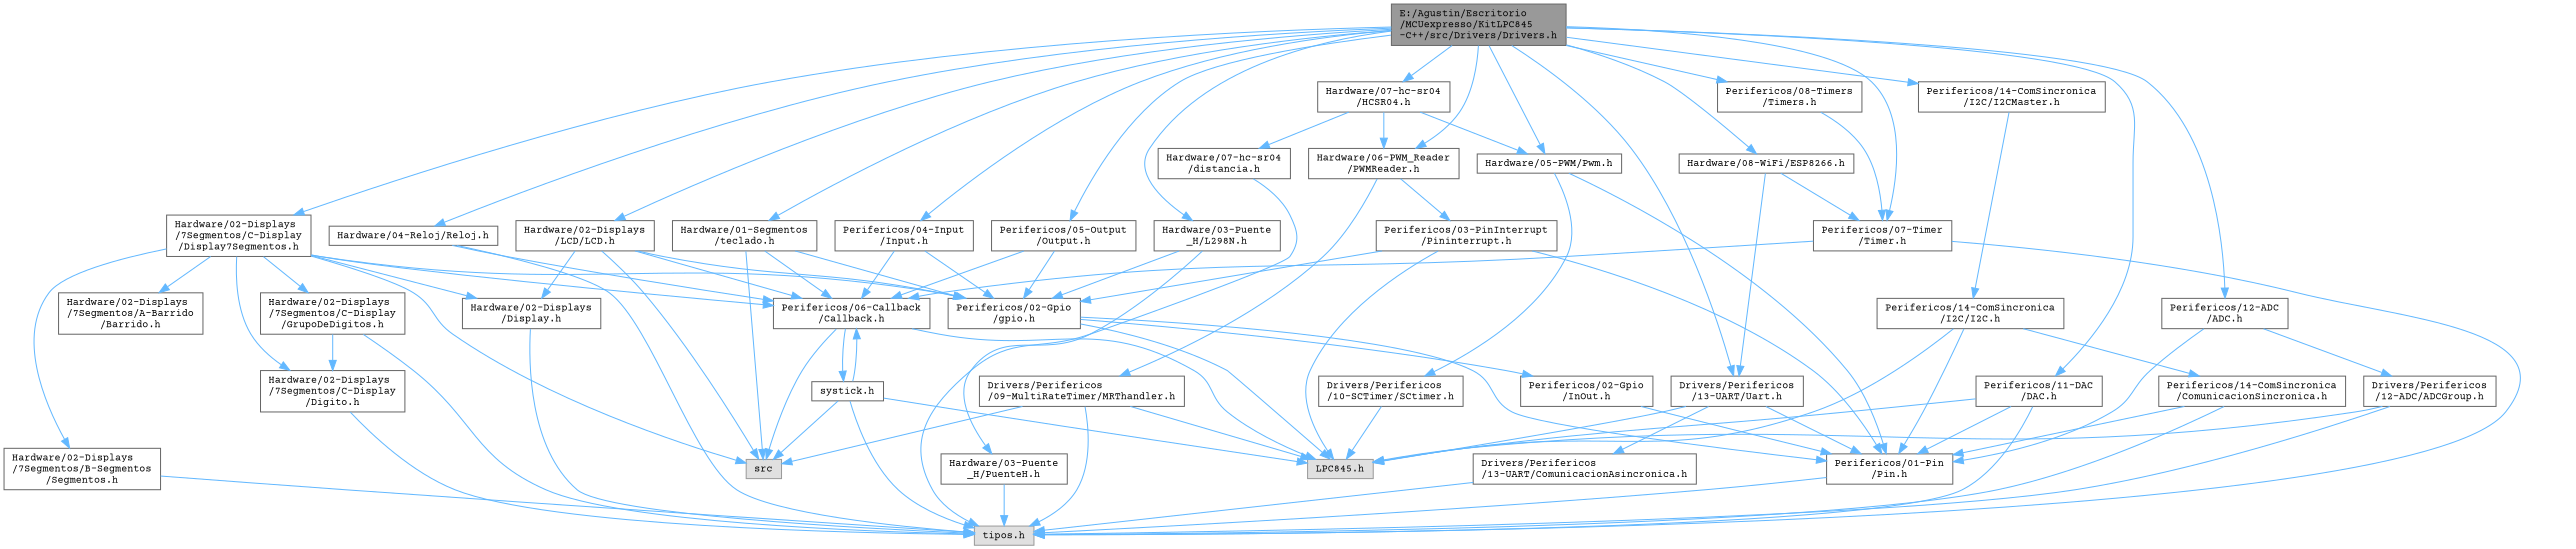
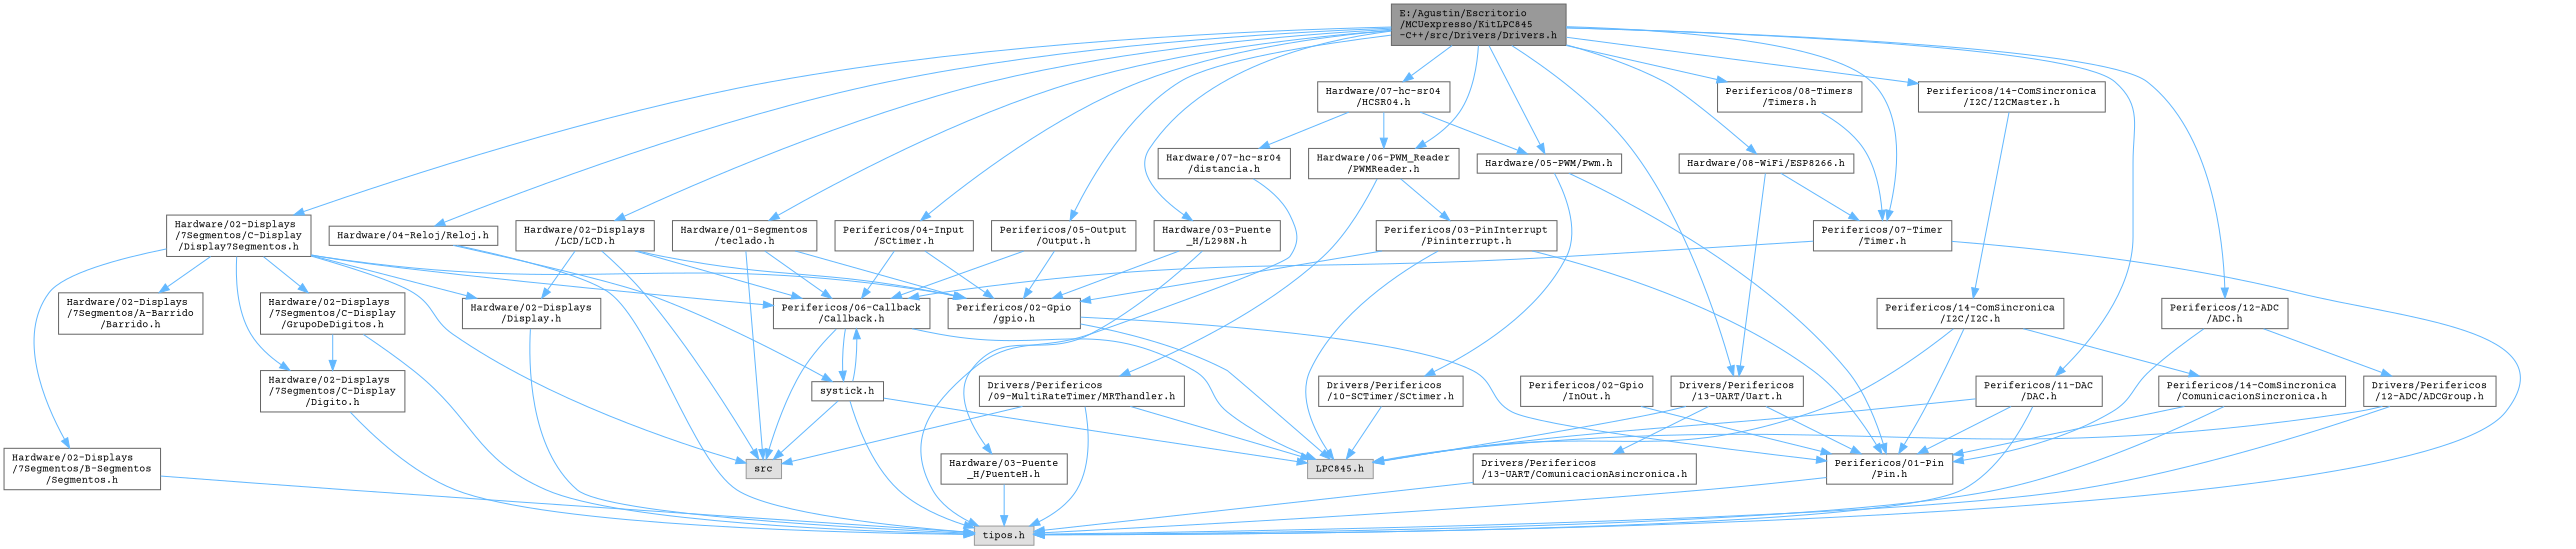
node "Perifericos/04-Input /Input.h": label "Perifericos/04-Input /Input.h" -> "Perifericos/04-Input /SCtimer.h"
edge "Hardware/04-Reloj/Reloj.h" -> "Perifericos/06-Callback /Callback.h": now "Hardware/04-Reloj/Reloj.h" -> "systick.h"
edge "Perifericos/02-Gpio /gpio.h" -> "Perifericos/02-Gpio /InOut.h": removed
